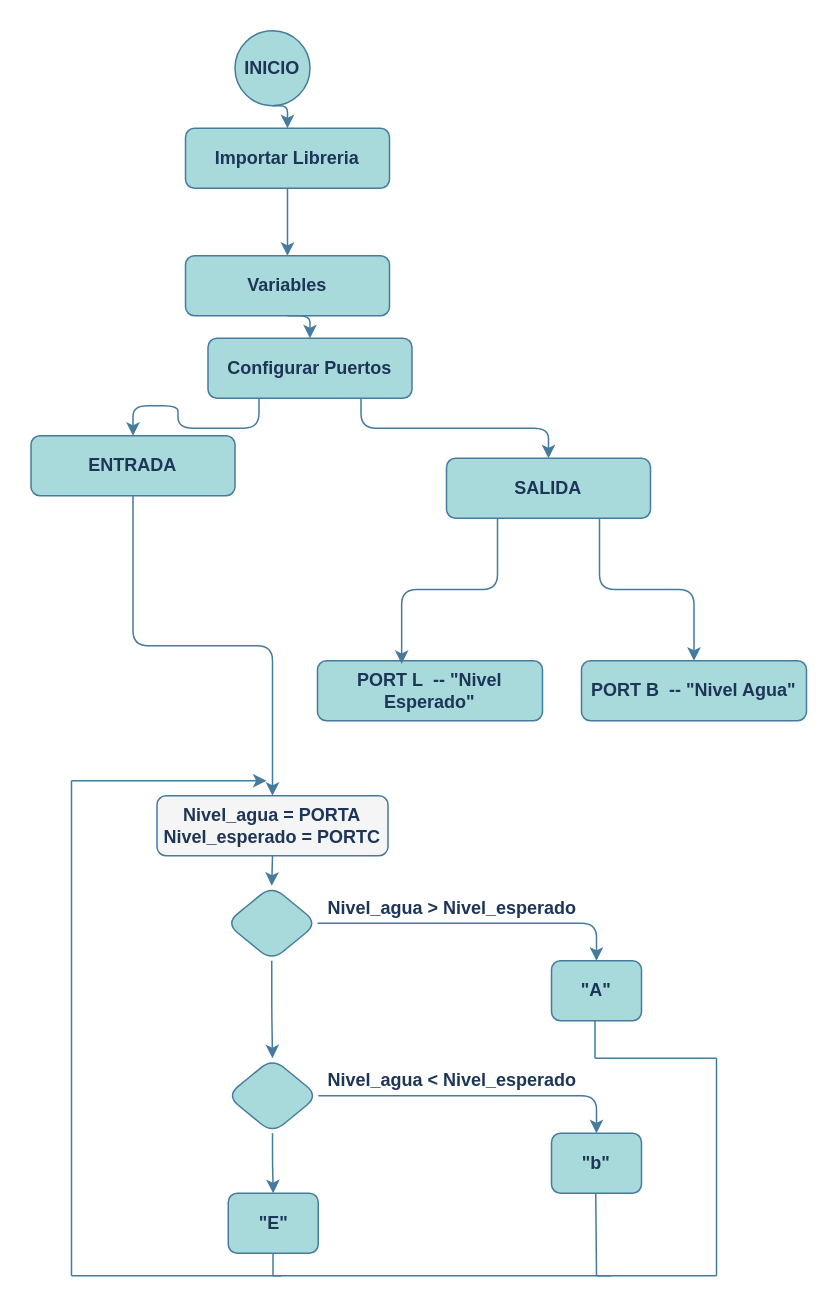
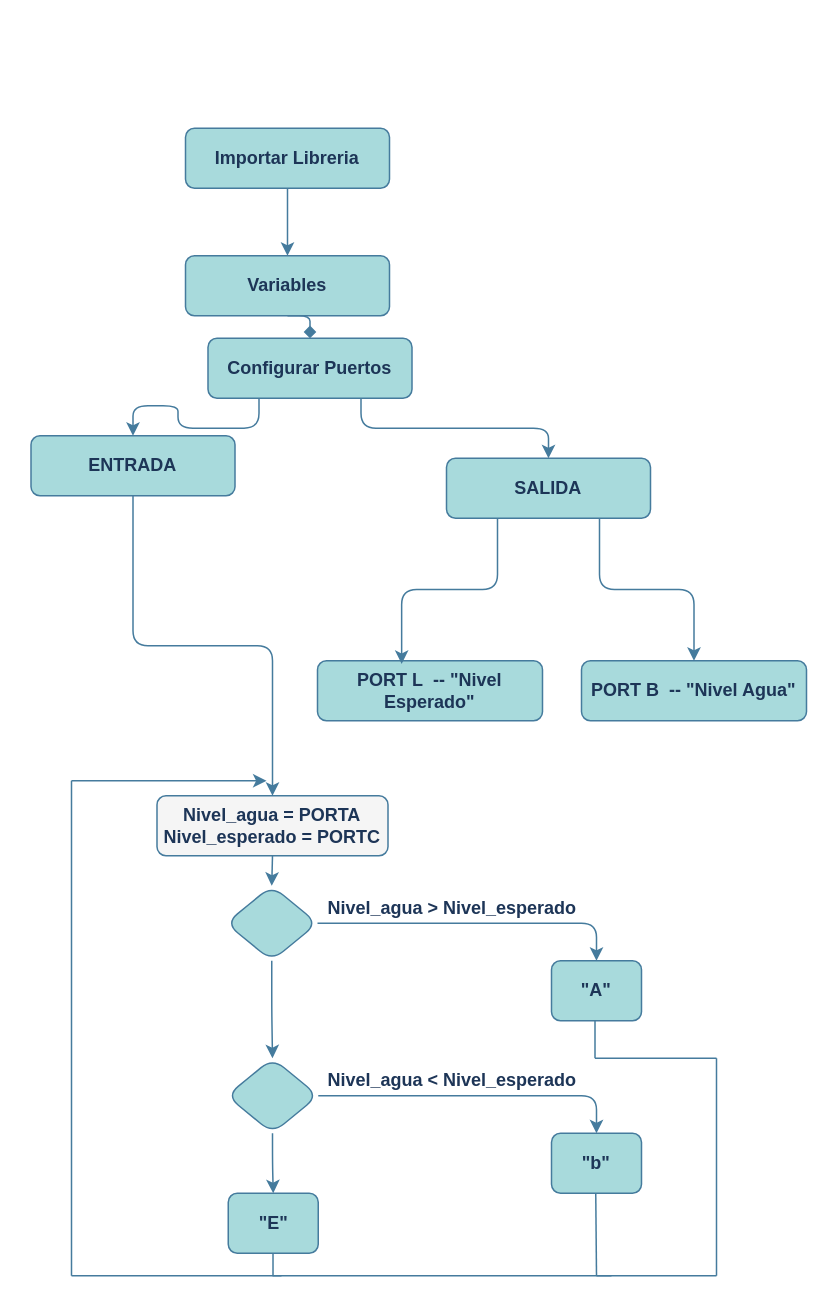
node "INICIO": removed
edge "INICIO" -> "Importar Libreria": removed
edge "Variables" -> "Configurar Puertos": arrowhead classic -> diamond
